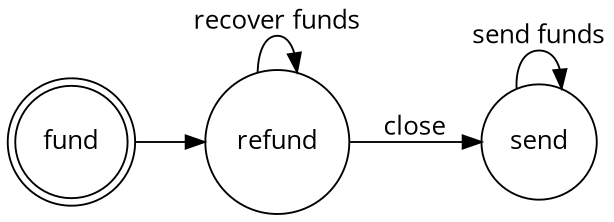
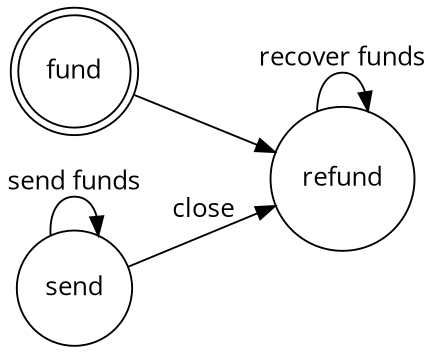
edge "refund" -> "send": reversed
